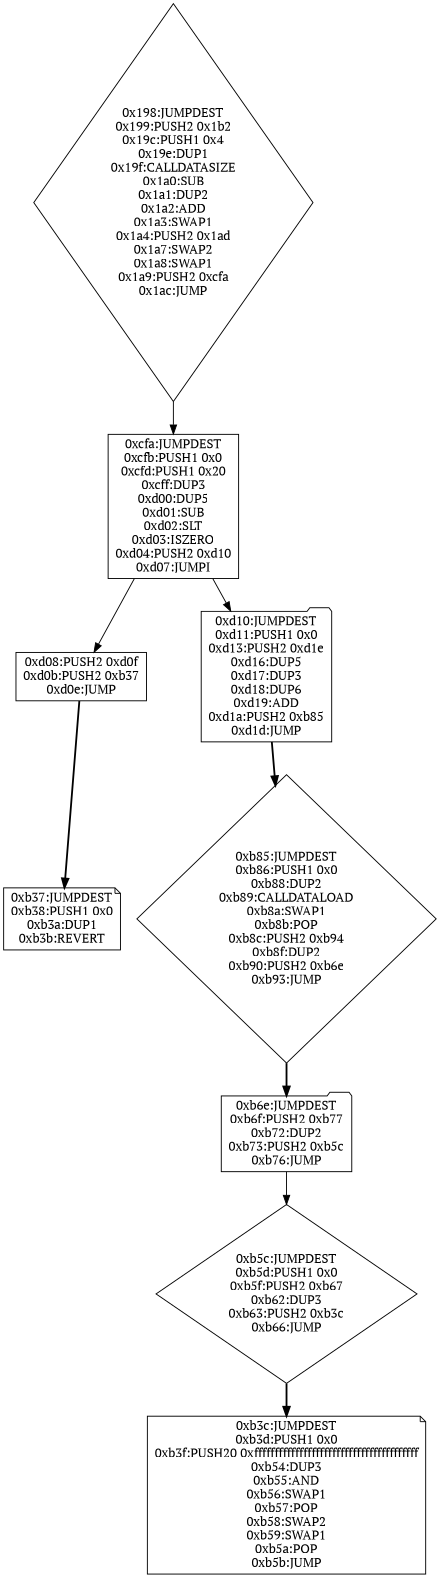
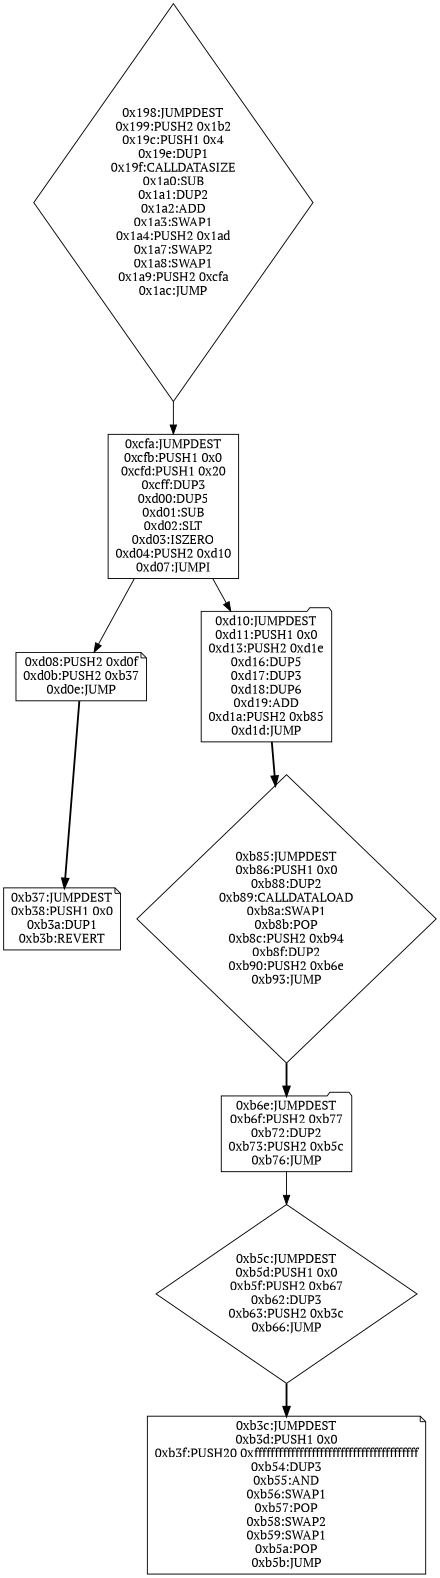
node "0xd08:PUSH2 0xd0f 0xd0b:PUSH2 0xb37 0xd0e:JUMP": shape box -> note
